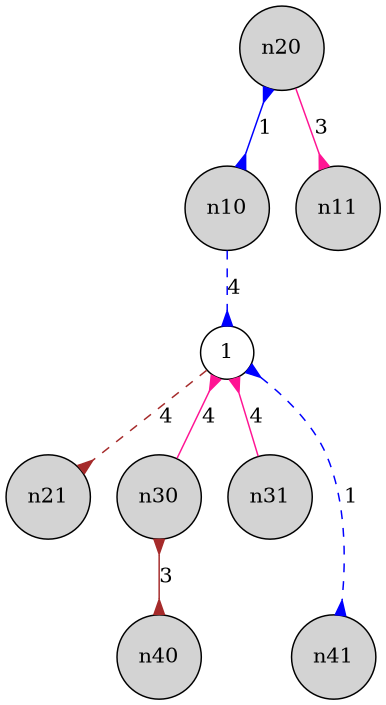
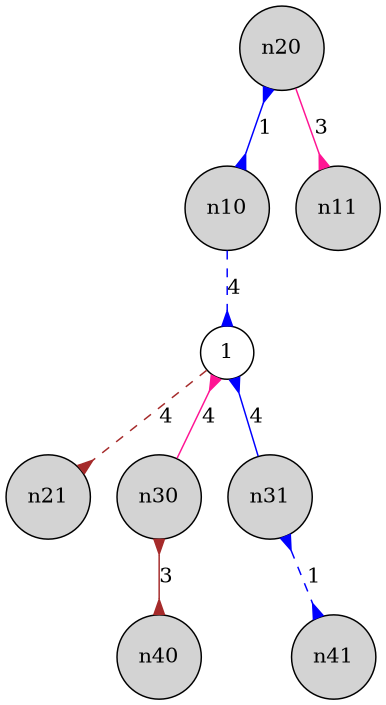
edge "1" -- "n31": color deeppink -> blue
edge "1" -- "n41": now "n31" -- "n41"
